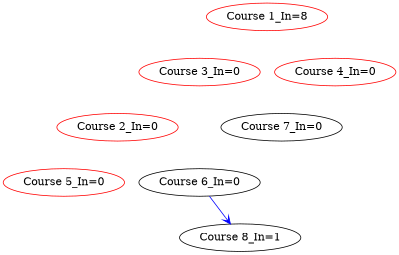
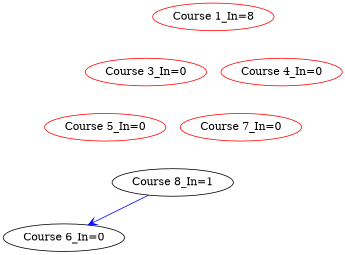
node "Course 2_In=0": removed
node "Course 7_In=0": color black -> red
edge "Course 6_In=0" -> "Course 8_In=1": reversed
